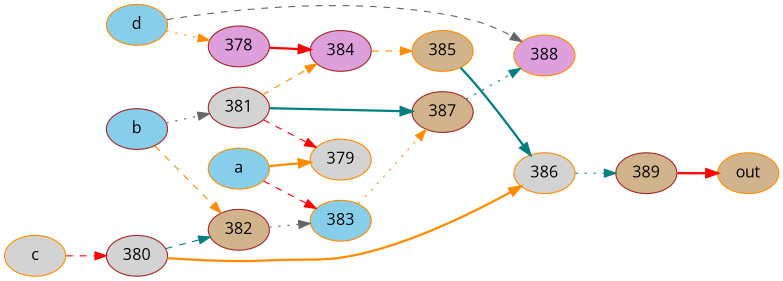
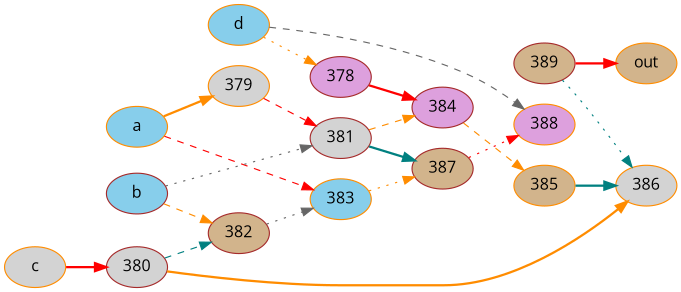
edge "387" -> "388": color teal -> red
edge "381" -> "379": reversed
edge "386" -> "389": reversed
edge "c" -> "380": style dashed -> bold
